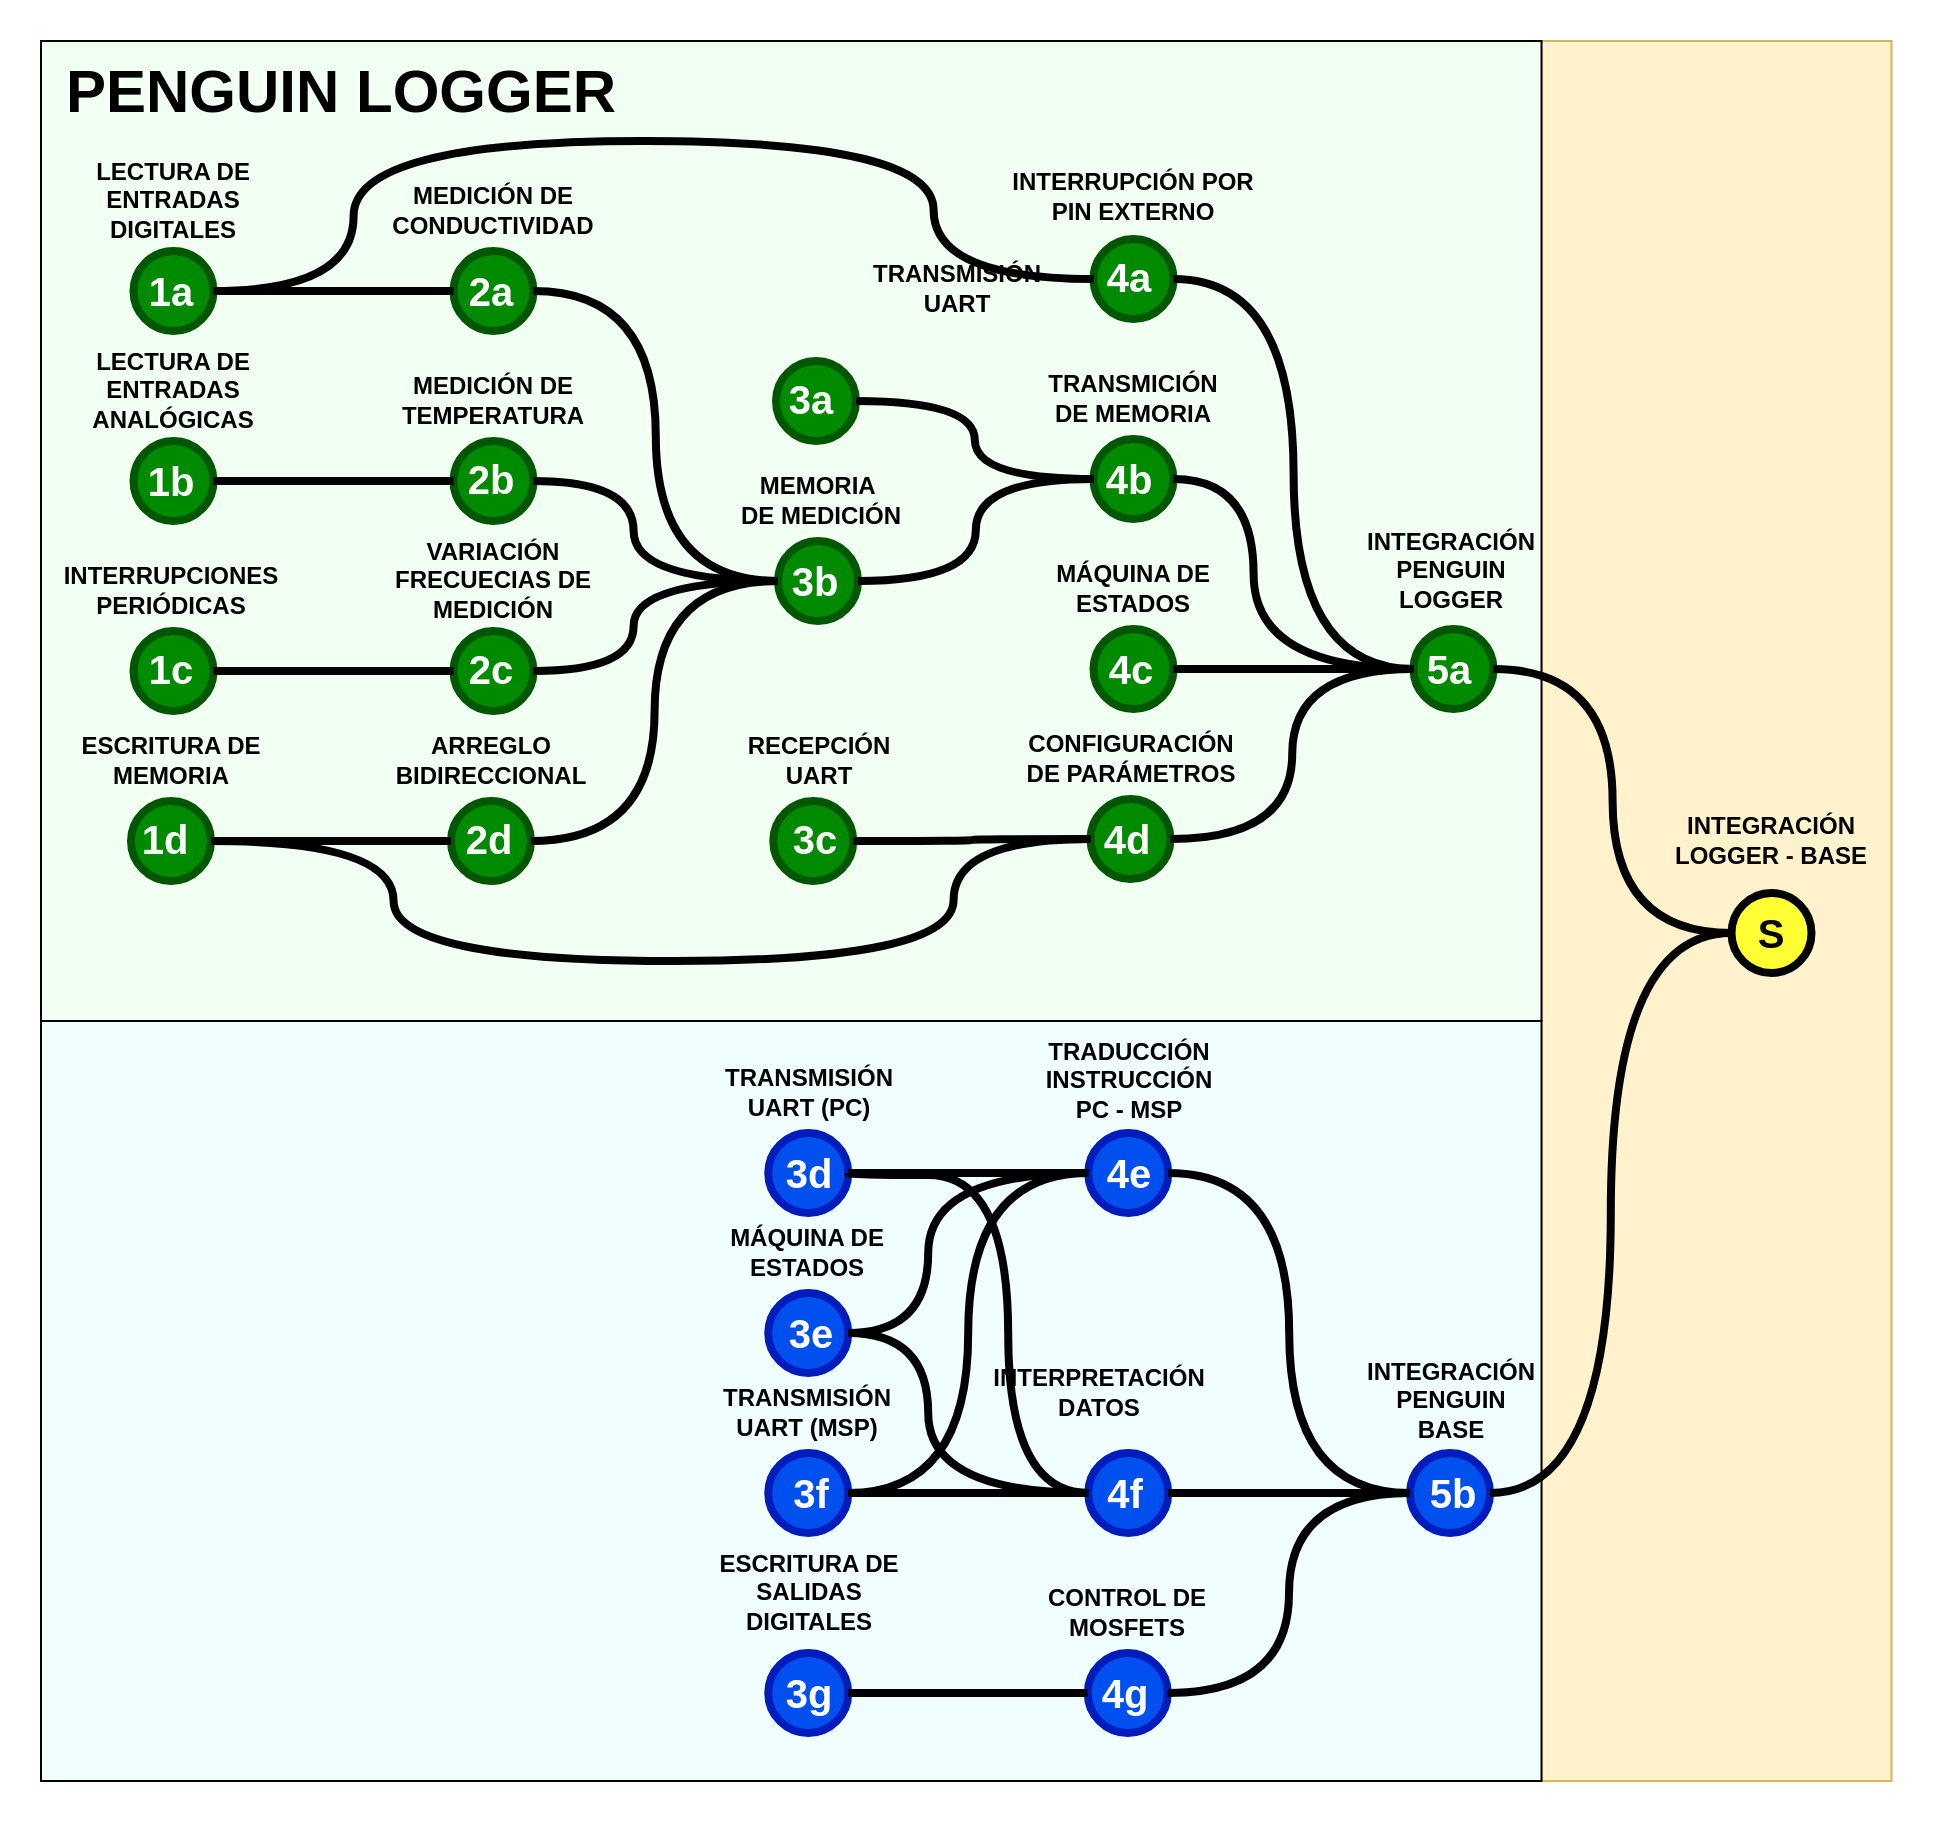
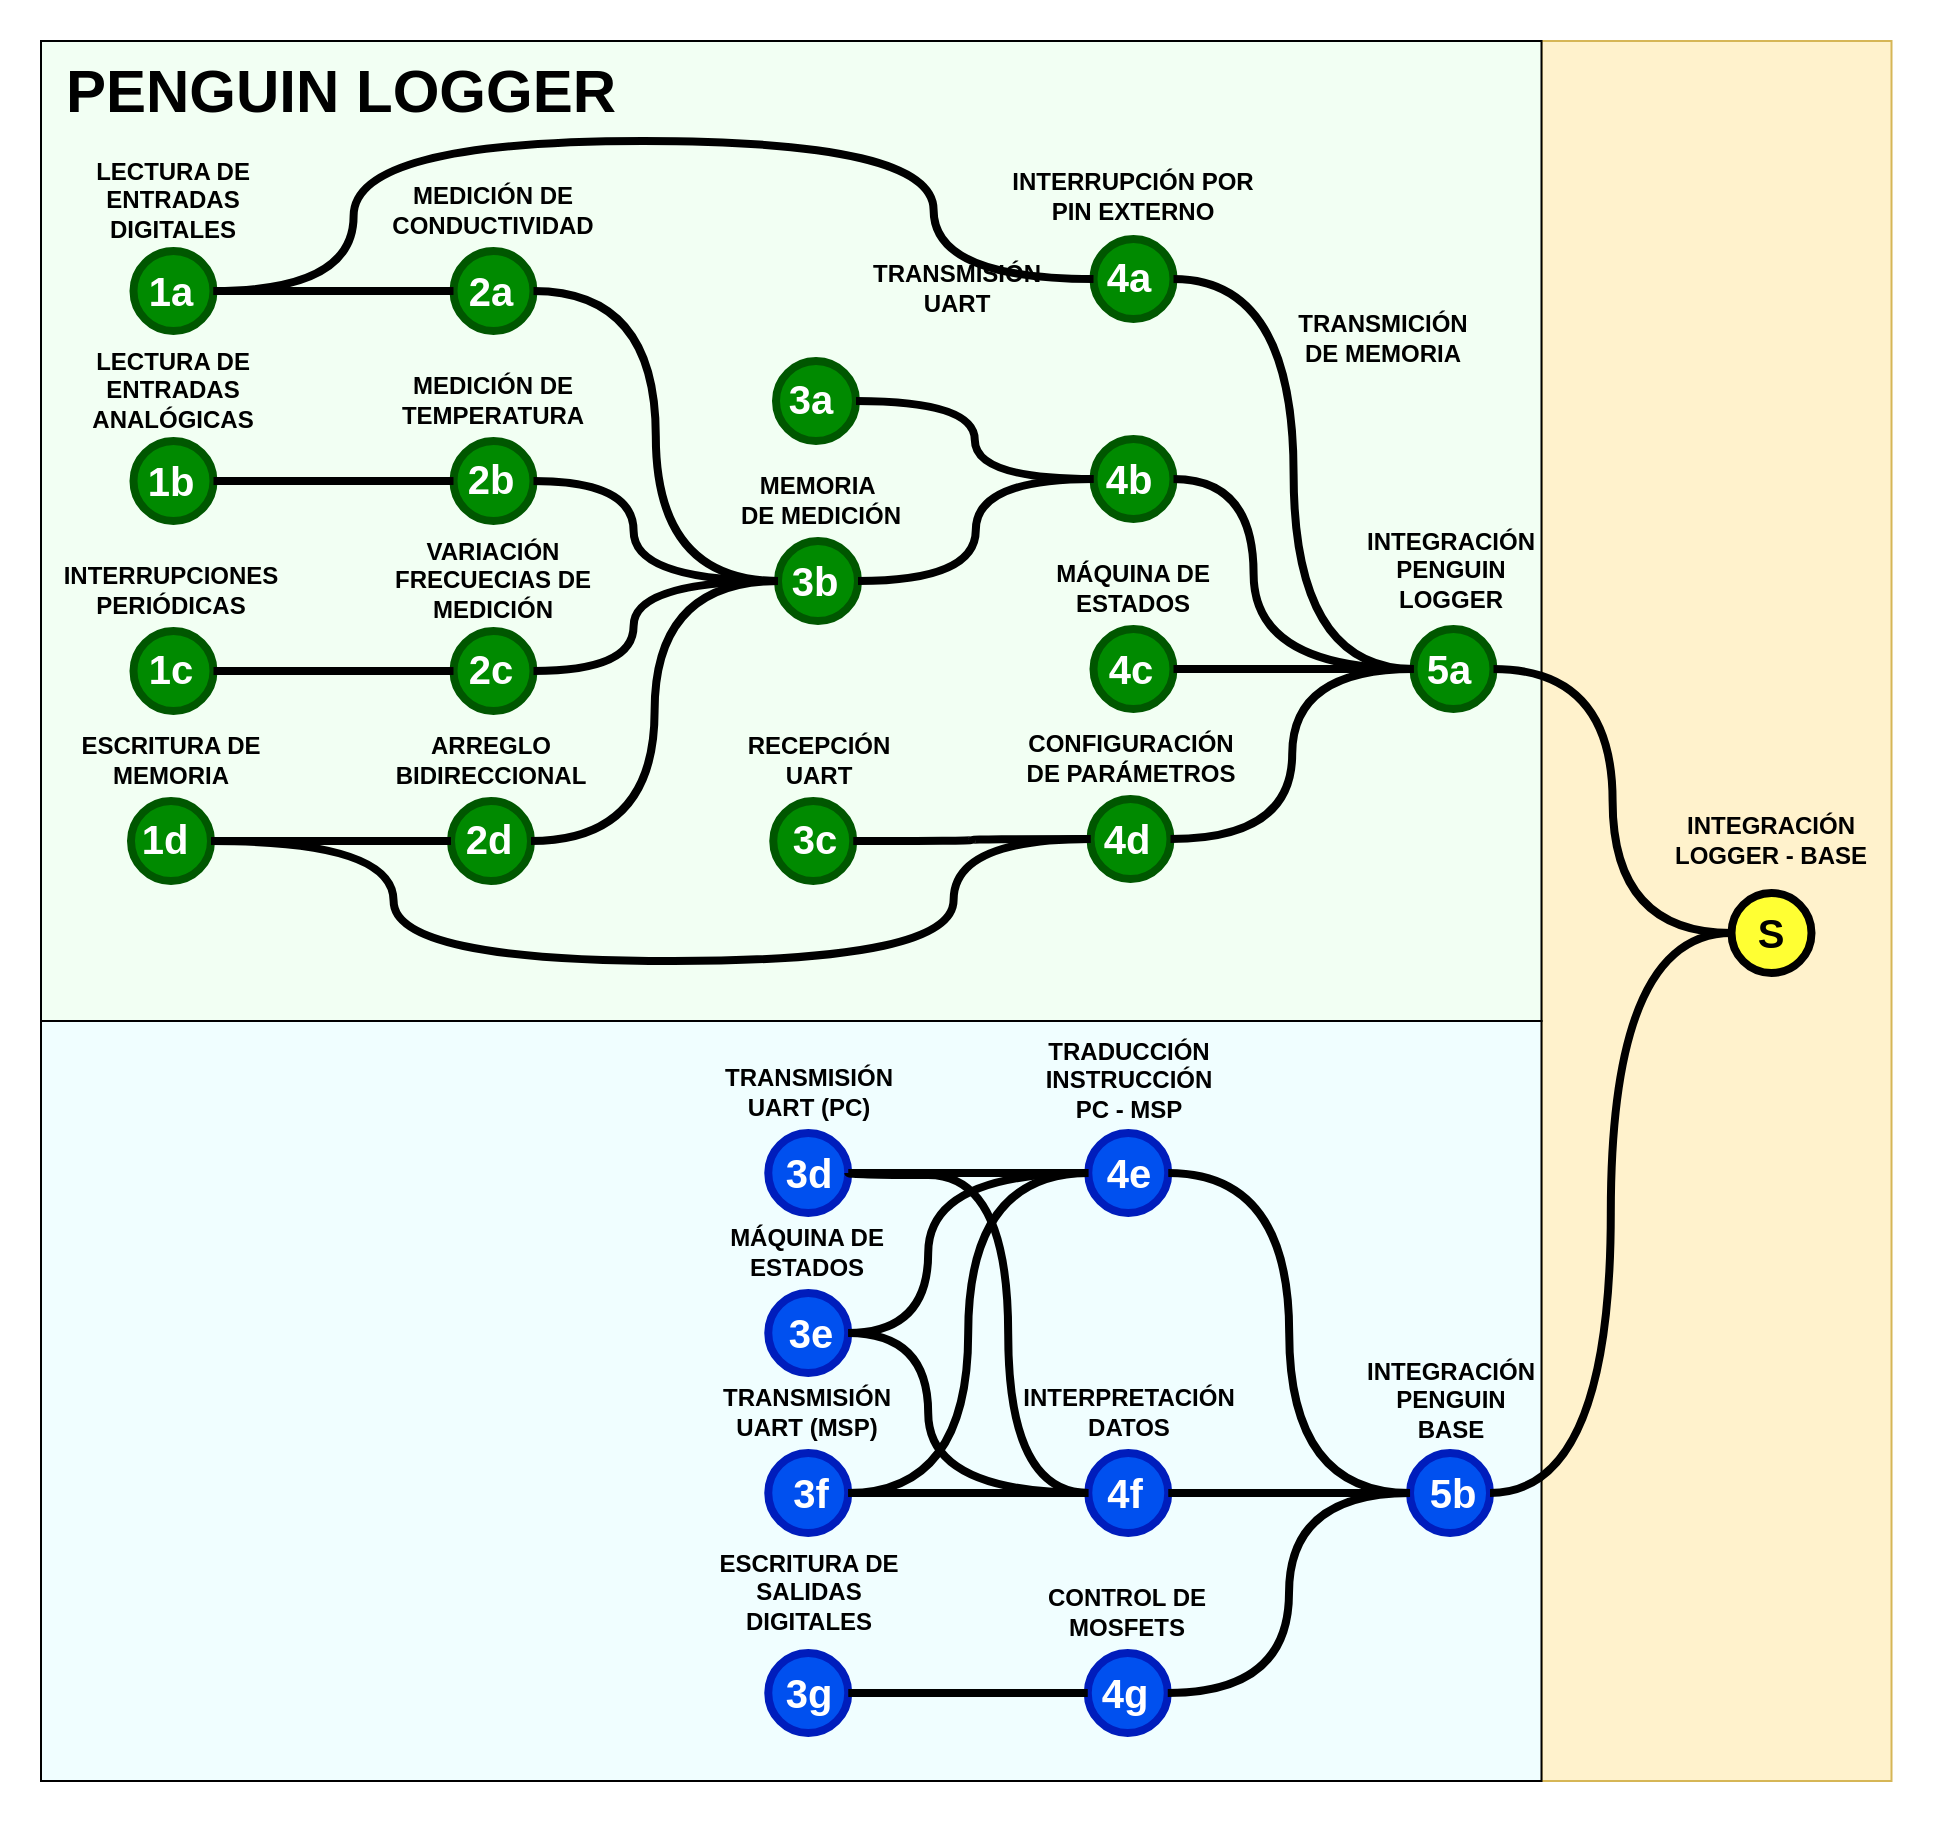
node "TRANSMICIÓN DE MEMORIA": moved (1134, 399) -> (1384, 339)
node "INTERPRETACIÓN DATOS": moved (1098, 1393) -> (1128, 1413)
